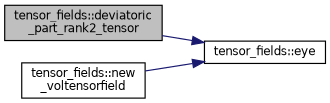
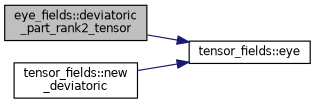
node "tensor_fields::deviatoric _part_rank2_tensor": label "tensor_fields::deviatoric _part_rank2_tensor" -> "eye_fields::deviatoric _part_rank2_tensor"
node "tensor_fields::new _voltensorfield": label "tensor_fields::new _voltensorfield" -> "tensor_fields::new _deviatoric"
